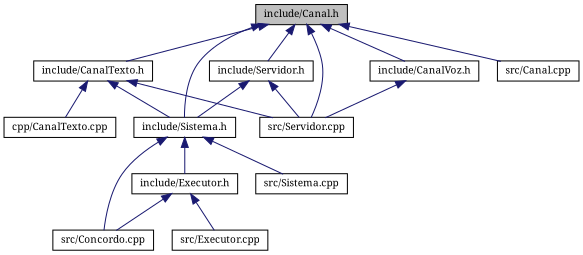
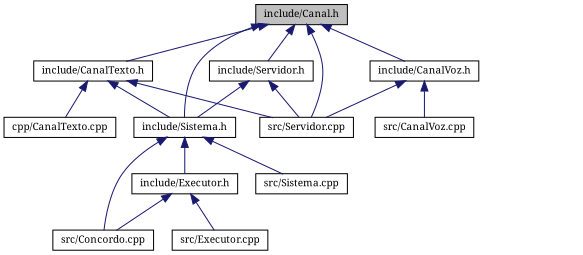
node "src/Canal.cpp": removed
node "src/CanalVoz.cpp": added
